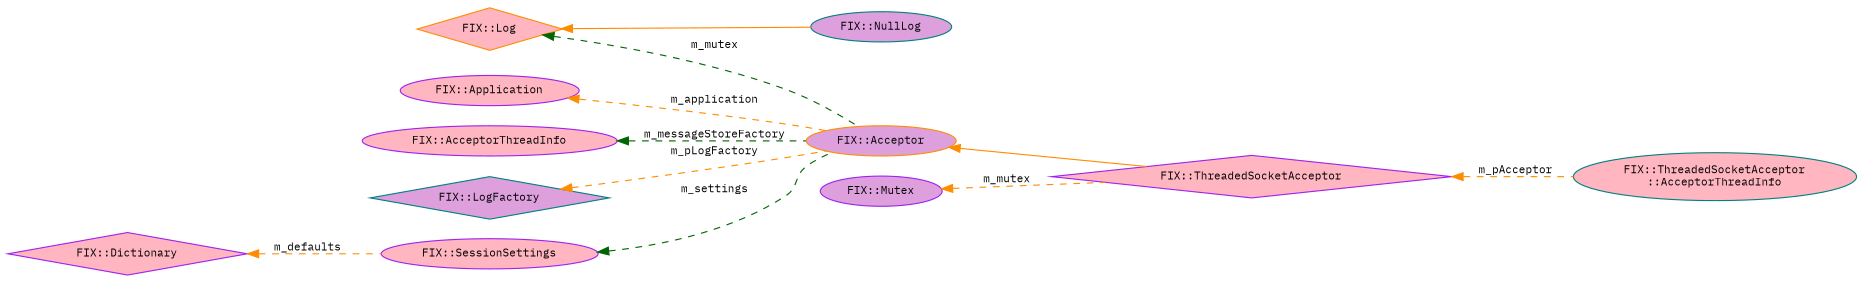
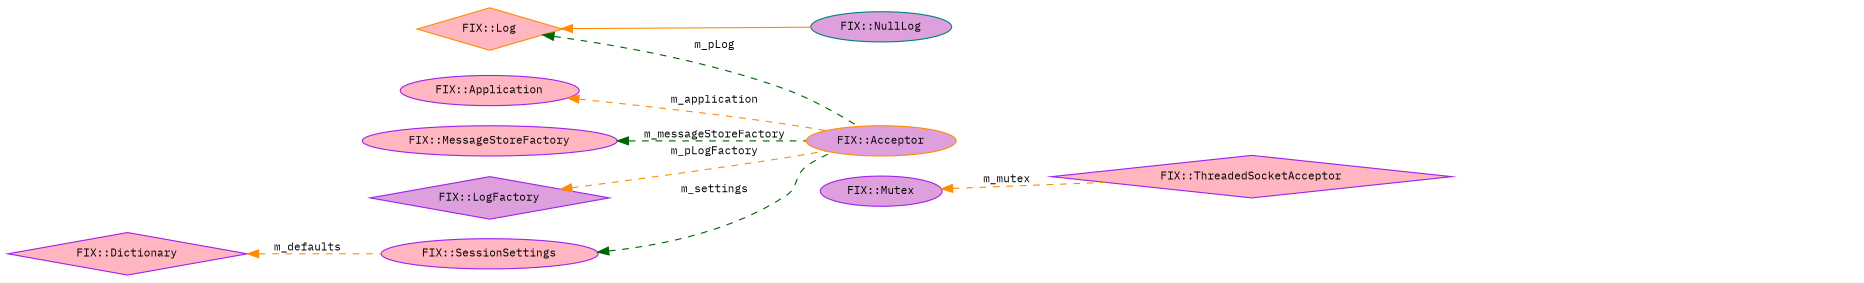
edge "FIX::Acceptor" -> "FIX::Log": label " m_mutex" -> " m_pLog"
node "FIX::AcceptorThreadInfo": label "FIX::AcceptorThreadInfo" -> "FIX::MessageStoreFactory"
edge "FIX::ThreadedSocketAcceptor" -> "FIX::Acceptor": removed
node "FIX::ThreadedSocketAcceptor ::AcceptorThreadInfo": removed
node "FIX::LogFactory": color teal -> purple
